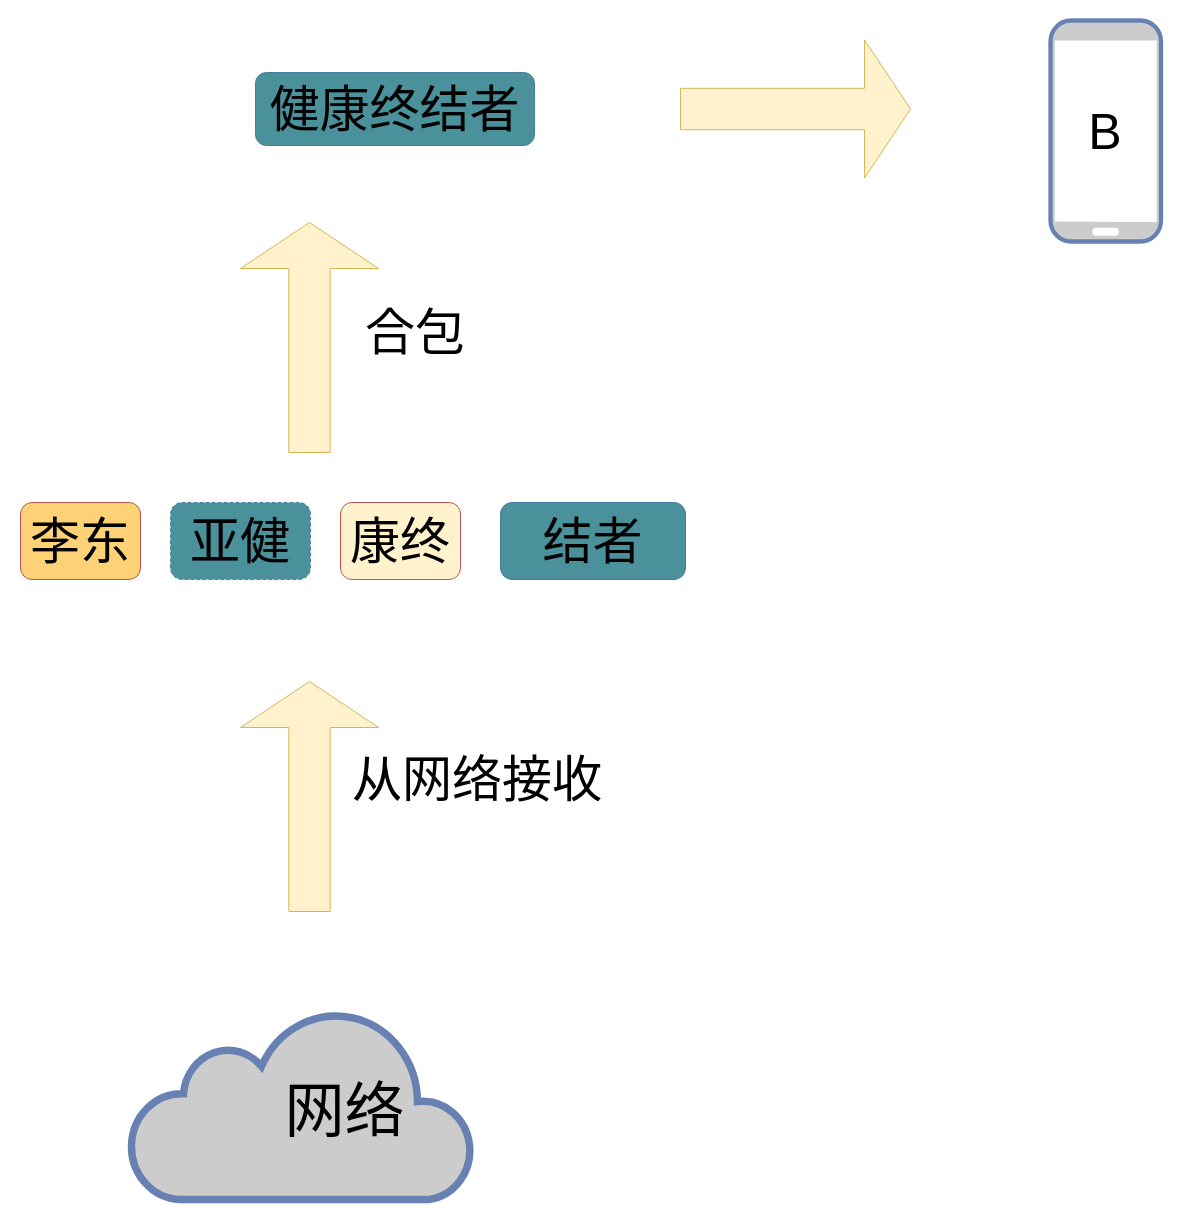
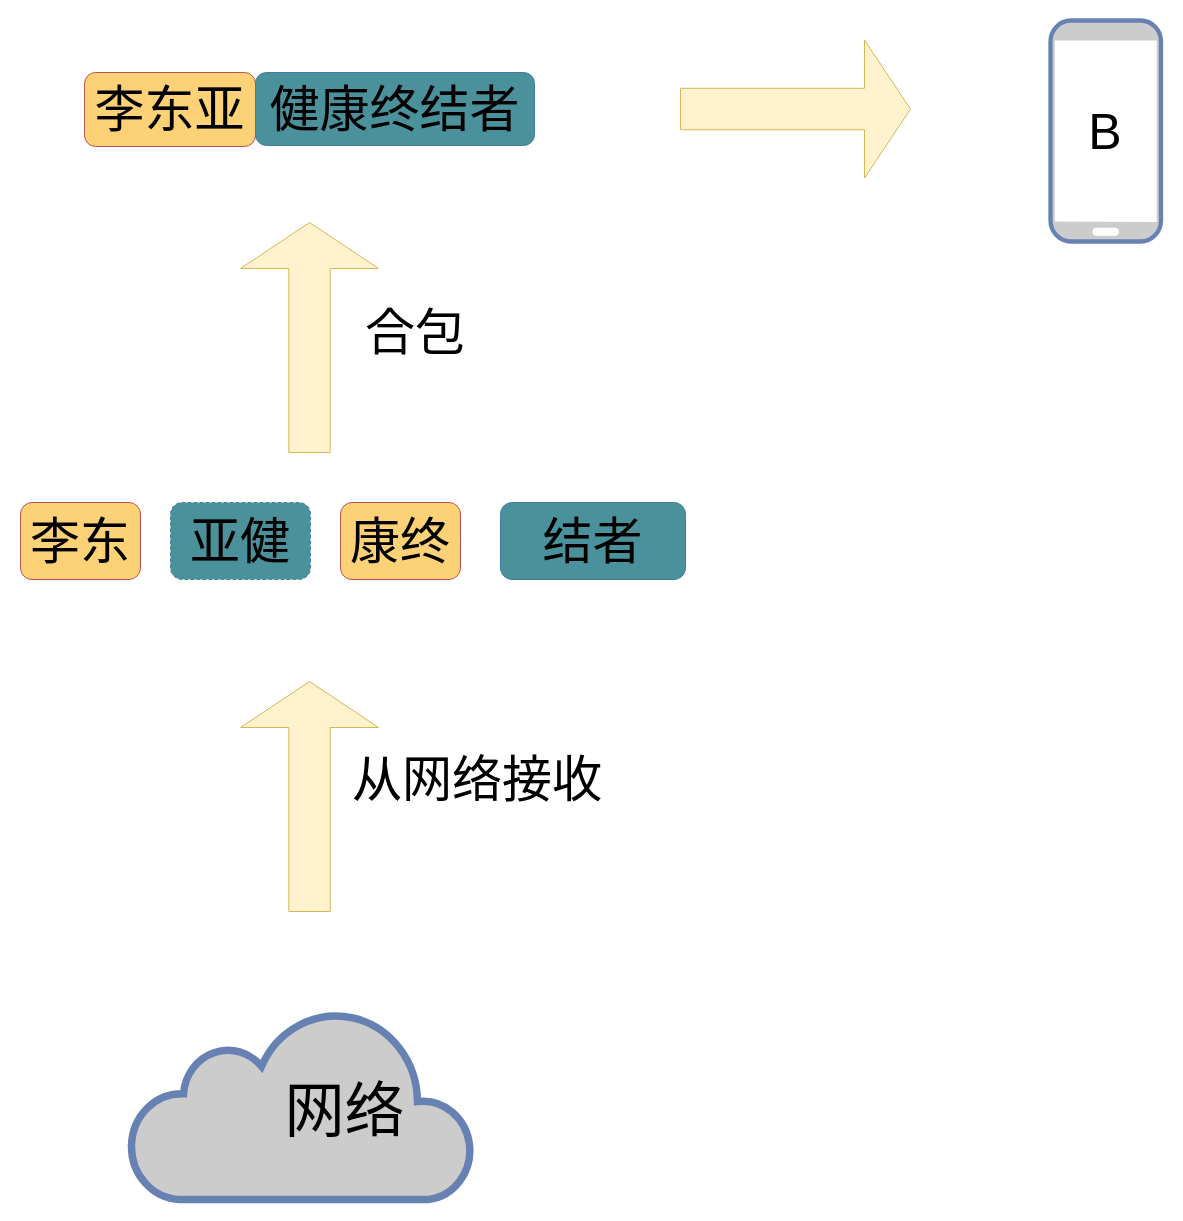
node "李东亚": added
node "康终": fillcolor #fff2cc -> #fdd276
